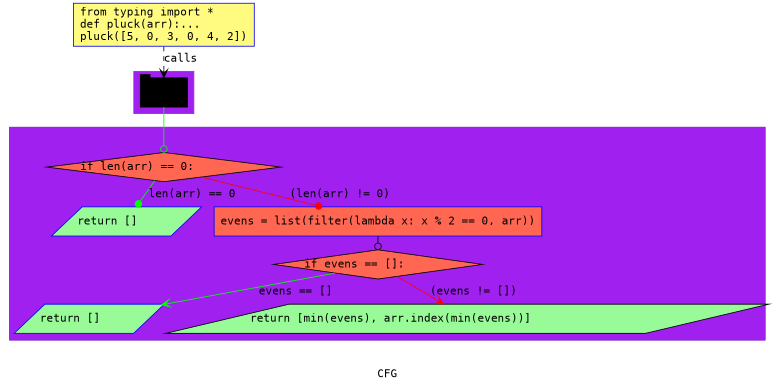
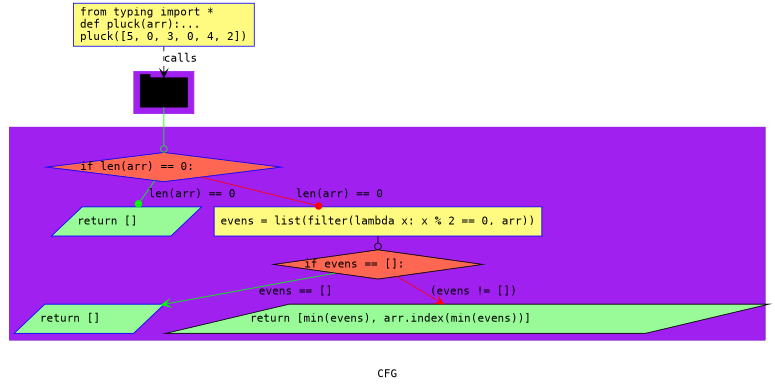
node "if len(arr) == 0:": color black -> blue
edge "if len(arr) == 0:" -> "evens = list(filter(lambda x: x % 2 == 0, arr))": label "(len(arr) != 0)" -> "len(arr) == 0"
node "evens = list(filter(lambda x: x % 2 == 0, arr))": fillcolor #ff6752 -> #fffb81
